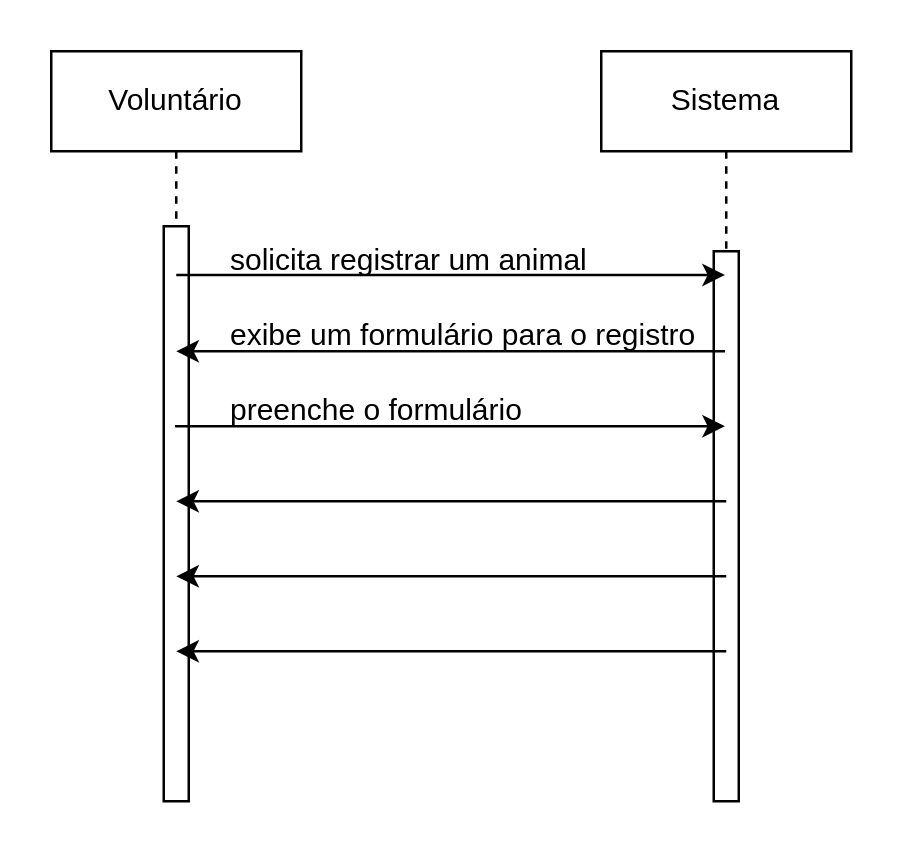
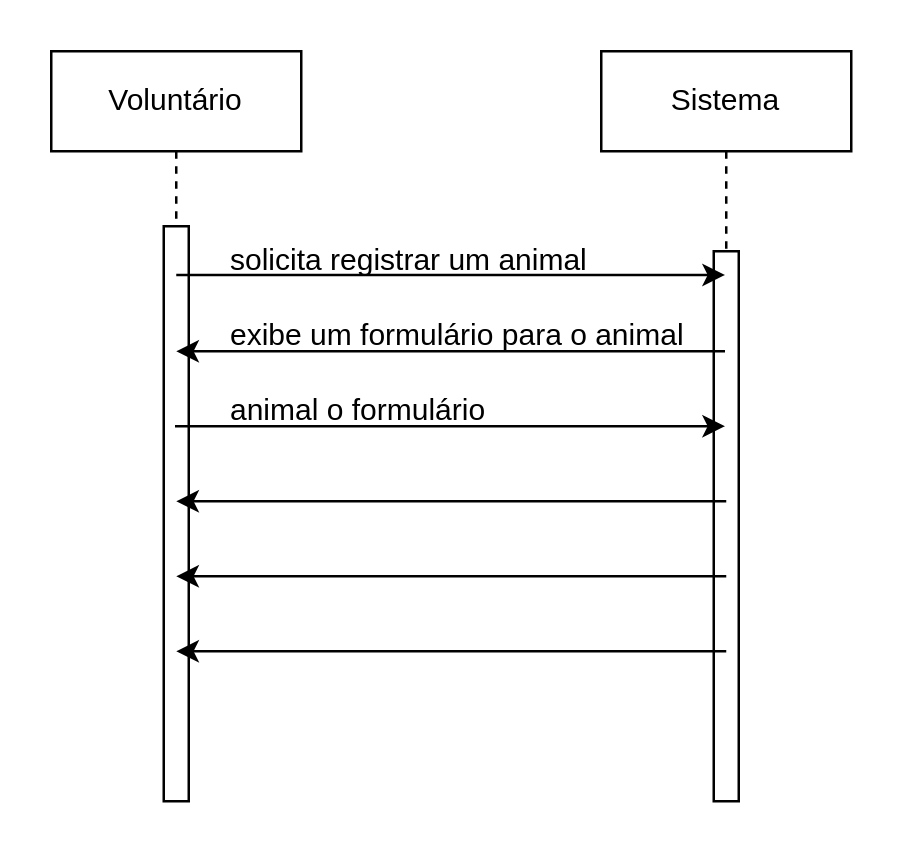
node "exibe um formulário para o registro": label "exibe um formulário para o registro" -> "exibe um formulário para o animal"
node "preenche o formulário": label "preenche o formulário" -> "animal o formulário"
